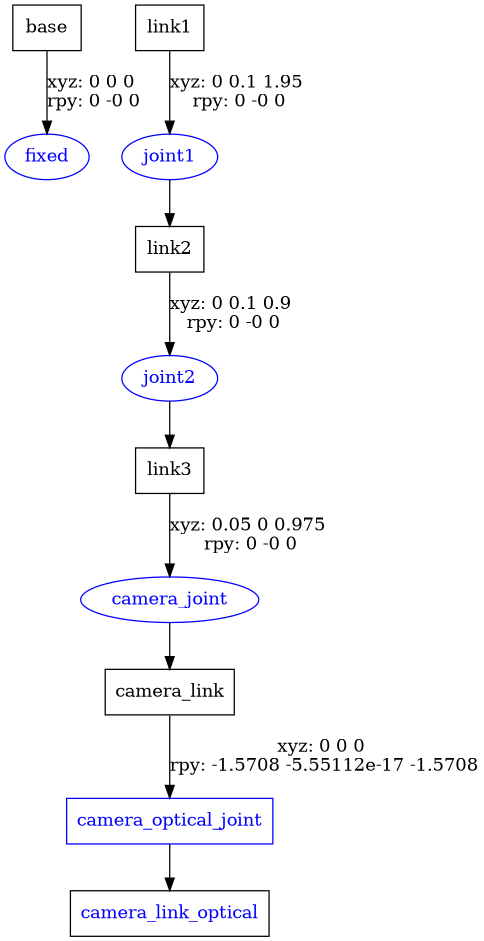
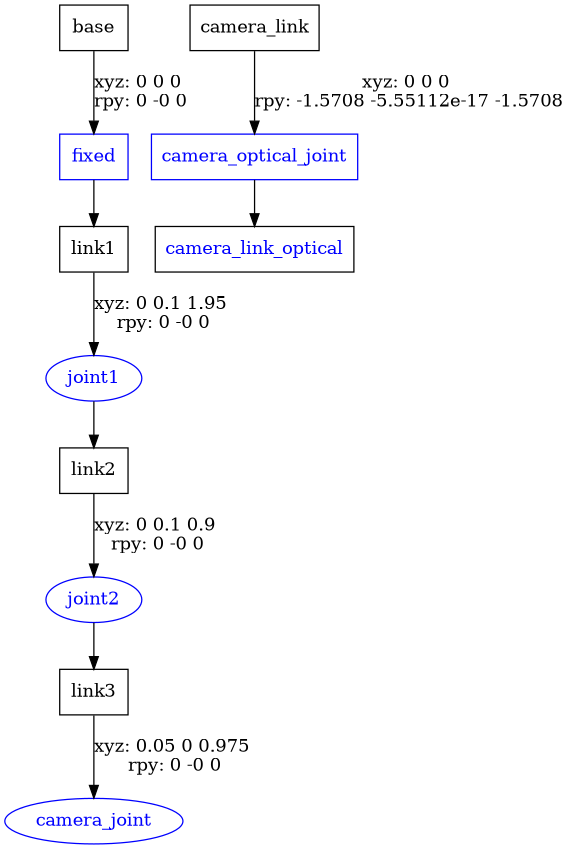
node "fixed": shape ellipse -> box
edge "fixed" -> "link1": added
edge "camera_joint" -> "camera_link": removed
